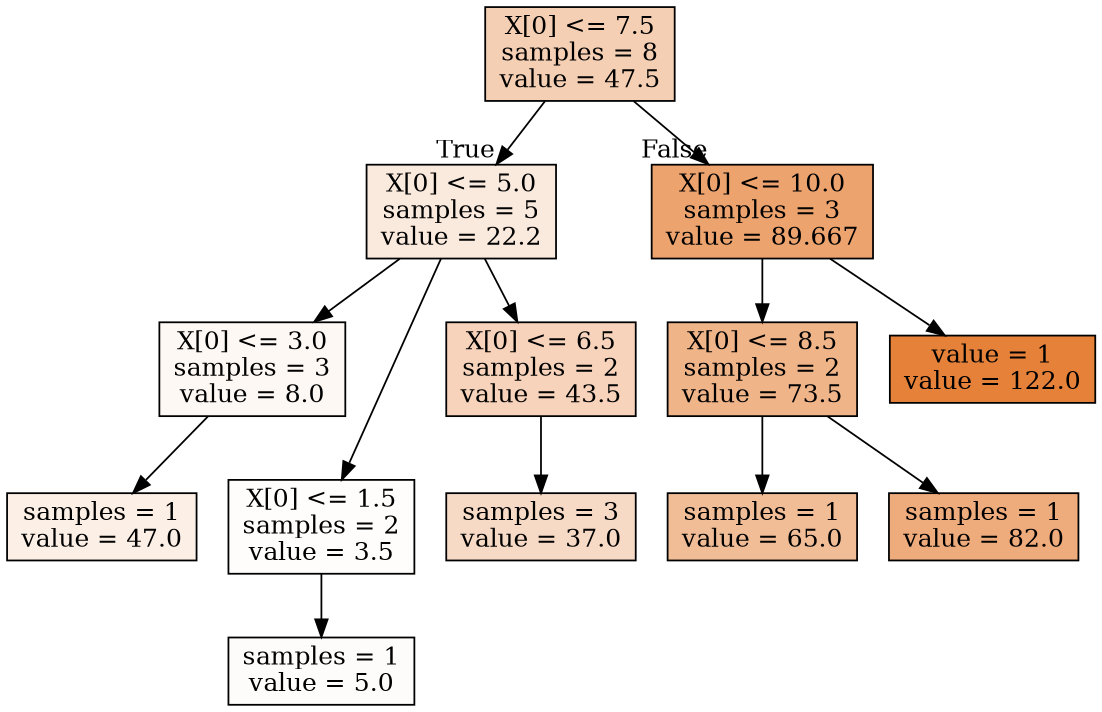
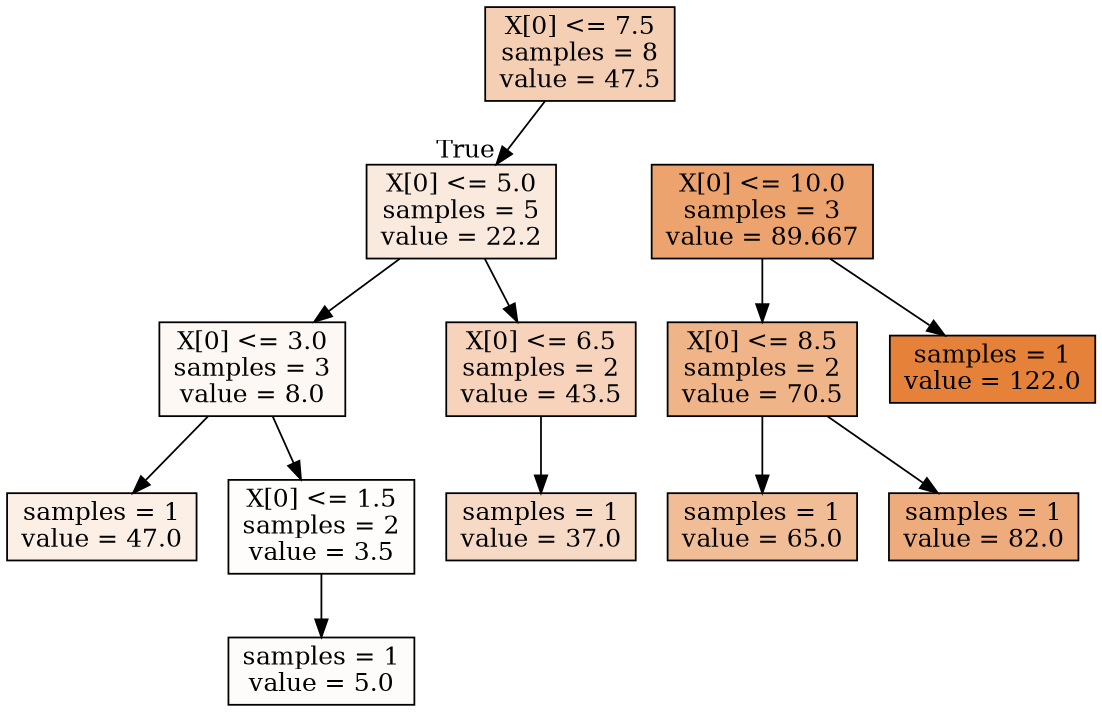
edge "X[0] <= 7.5 samples = 8 value = 47.5" -> "X[0] <= 10.0 samples = 3 value = 89.667": removed
edge "X[0] <= 5.0 samples = 5 value = 22.2" -> "X[0] <= 1.5 samples = 2 value = 3.5": now "X[0] <= 3.0 samples = 3 value = 8.0" -> "X[0] <= 1.5 samples = 2 value = 3.5"
node "X[0] <= 8.5 samples = 2 value = 73.5": label "X[0] <= 8.5 samples = 2 value = 73.5" -> "X[0] <= 8.5 samples = 2 value = 70.5"
node "value = 1 value = 122.0": label "value = 1 value = 122.0" -> "samples = 1 value = 122.0"
node "samples = 3 value = 37.0": label "samples = 3 value = 37.0" -> "samples = 1 value = 37.0"
